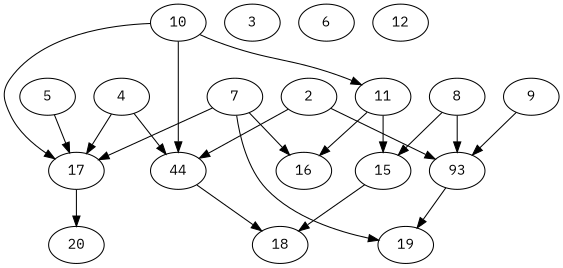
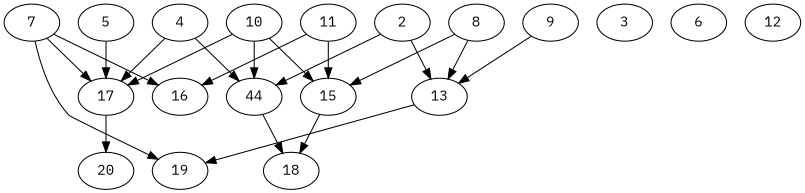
edge "10" -> "11": now "10" -> "15"
node "93": label "93" -> "13"
